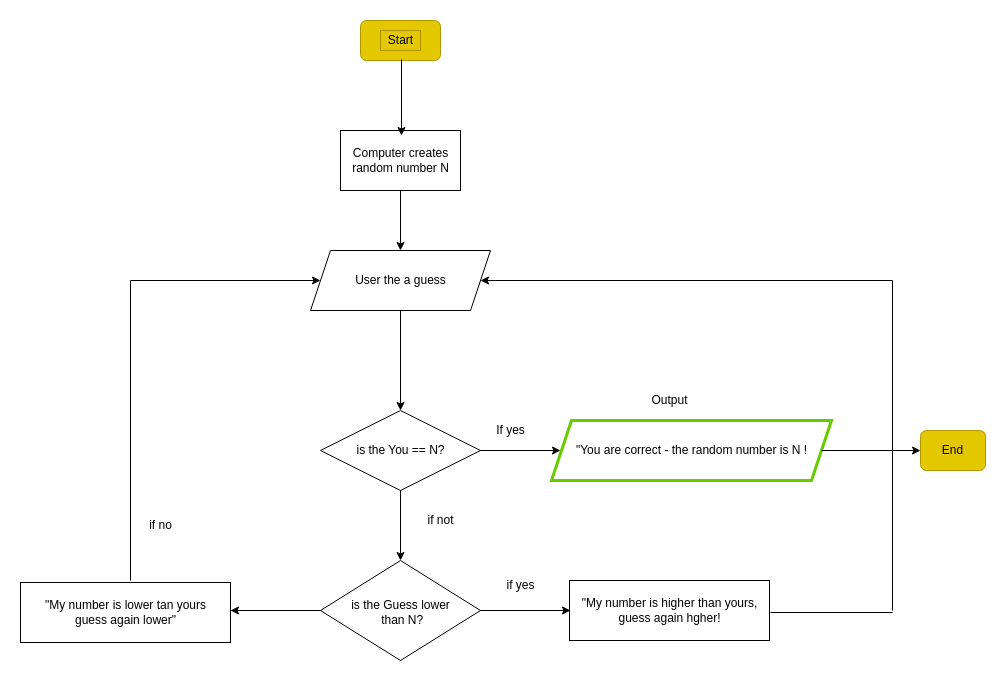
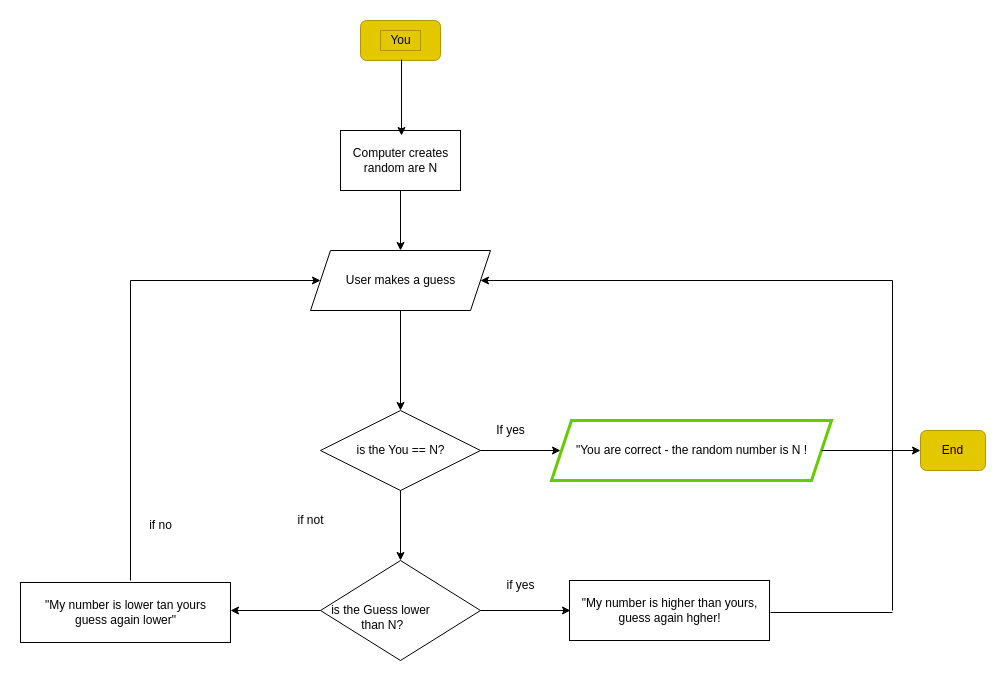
node "Start": label "Start" -> "You"
node "Computer creates random number N": label "Computer creates random number N" -> "Computer creates random are N"
node "User the a guess": label "User the a guess" -> "User makes a guess"
node "Output": removed
node "if not": moved (441, 521) -> (311, 521)
node "is the Guess lower than N?": moved (401, 613) -> (381, 618)
